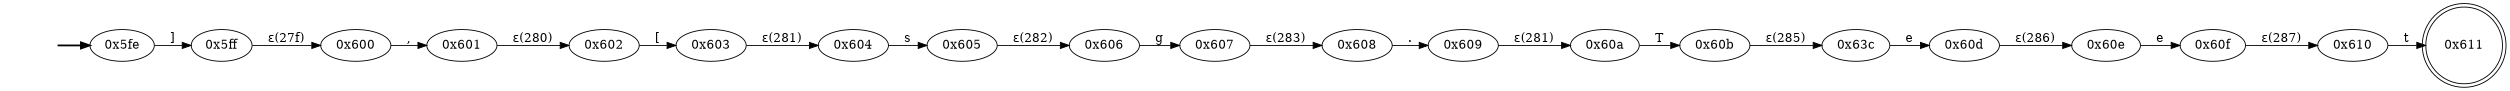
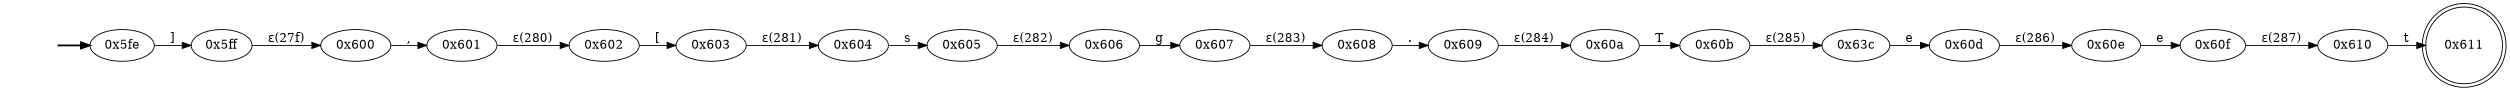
edge "0x609" -> "0x60a": label "ε(281)" -> "ε(284)"
